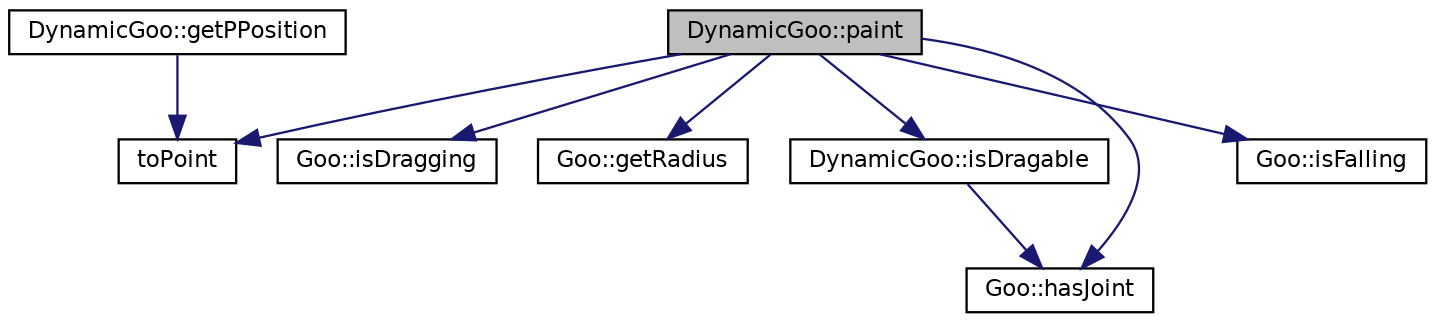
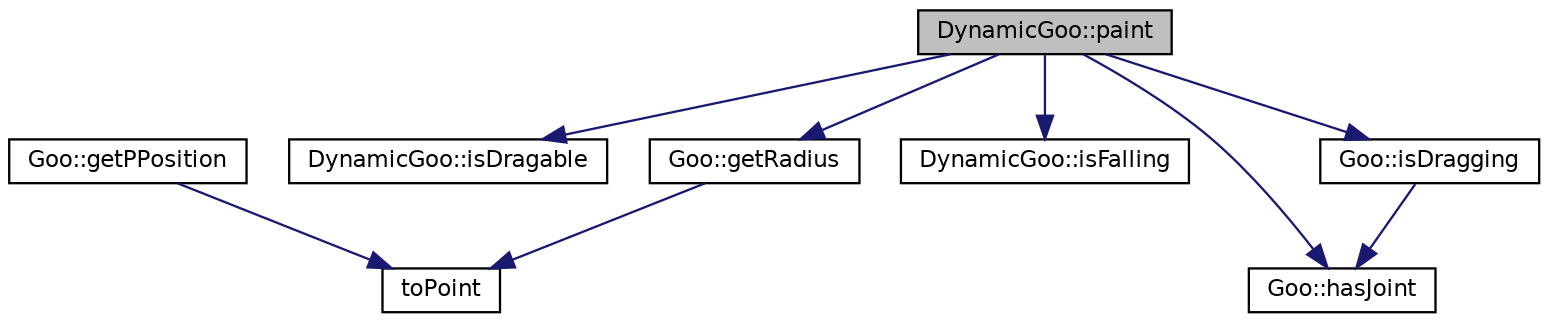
node "DynamicGoo::getPPosition": label "DynamicGoo::getPPosition" -> "Goo::getPPosition"
edge "DynamicGoo::paint" -> "toPoint": now "Goo::getRadius" -> "toPoint"
node "Goo::isFalling": label "Goo::isFalling" -> "DynamicGoo::isFalling"
edge "DynamicGoo::isDragable" -> "Goo::hasJoint": now "Goo::isDragging" -> "Goo::hasJoint"
